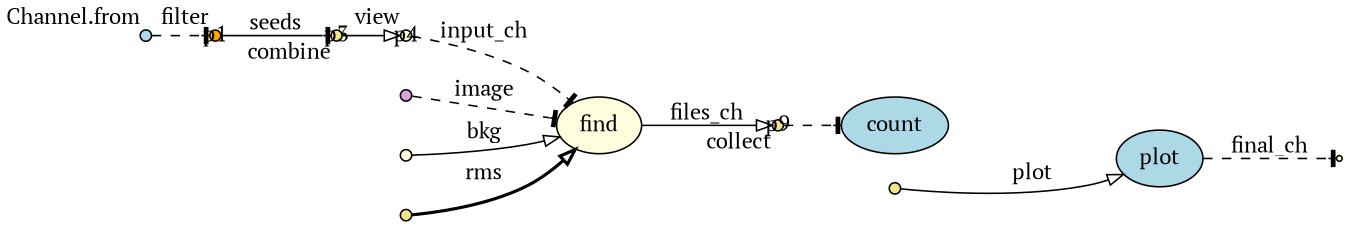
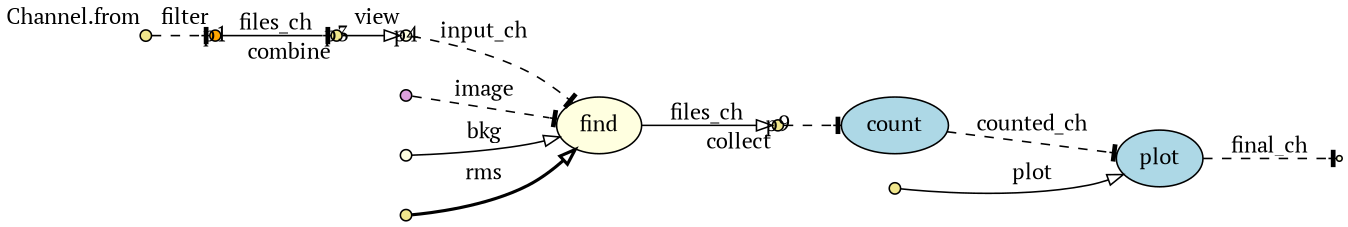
edge "p1 filter" -> "p3 combine": label "seeds" -> "files_ch"
node "Channel.from": fillcolor lightblue -> khaki
edge "count" -> "plot": added, label "counted_ch"
